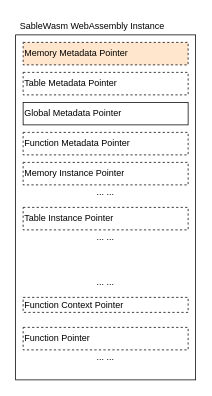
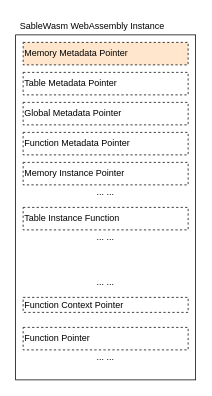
node "Global Metadata Pointer": style solid -> dashed
node "Table Instance Pointer": label "Table Instance Pointer" -> "Table Instance Function"
